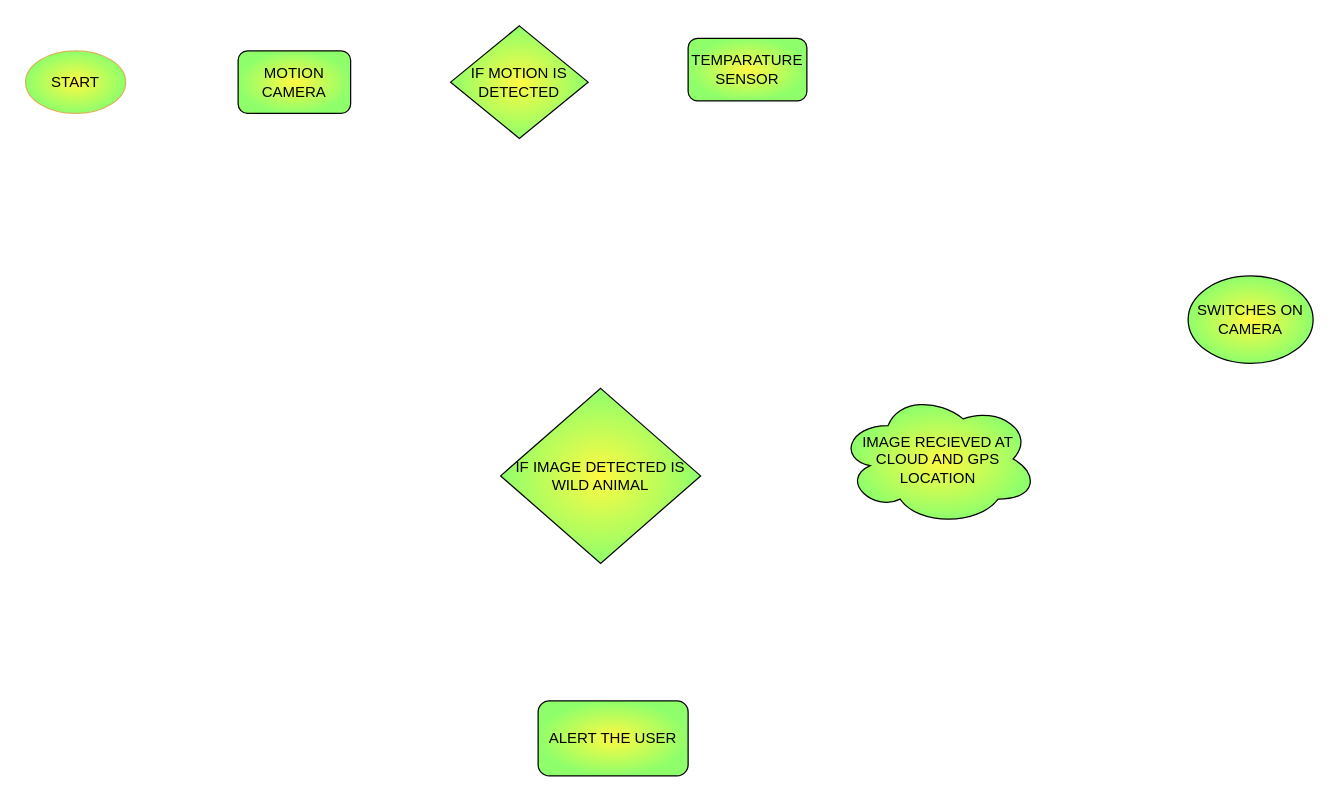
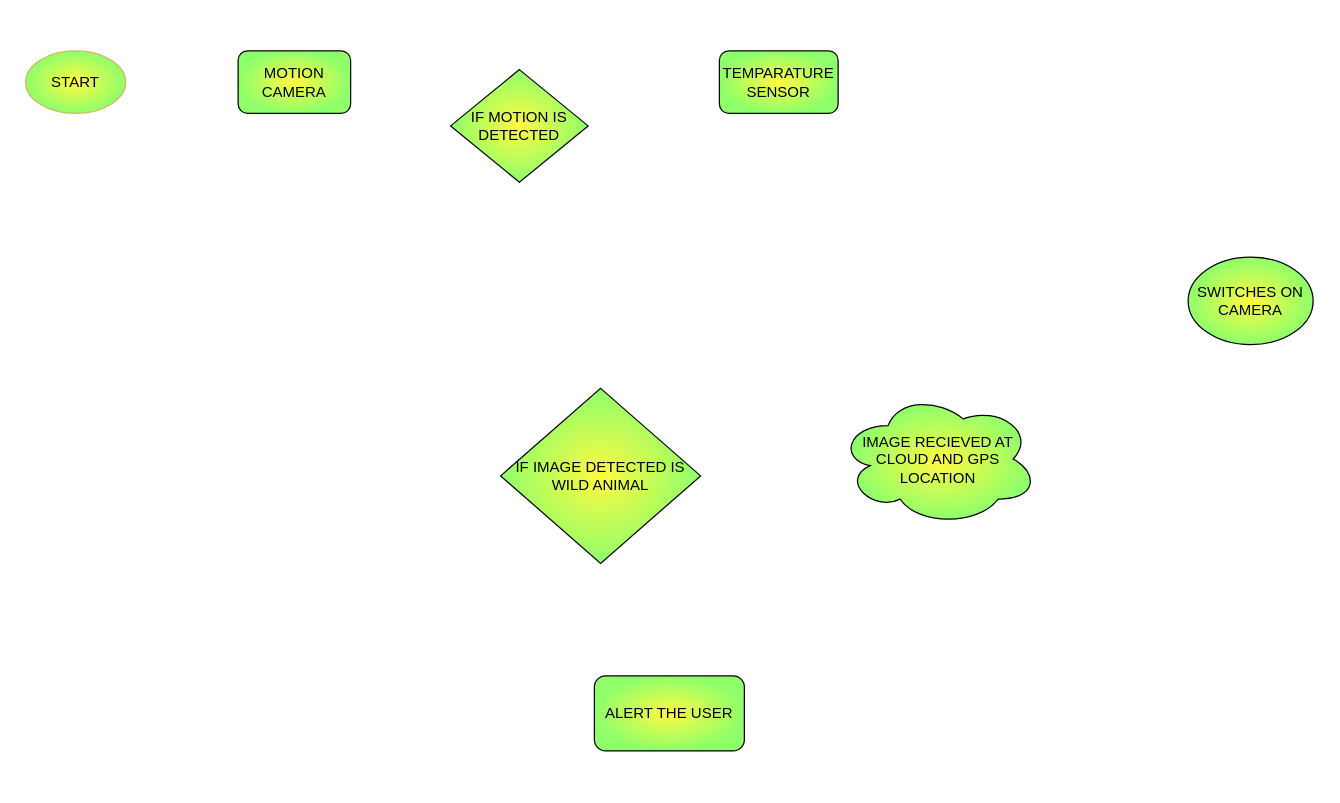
node "TEMPARATURE SENSOR": moved (748, 69) -> (779, 82)
node "IF MOTION IS DETECTED": moved (519, 82) -> (519, 126)
node "SWITCHES ON CAMERA": moved (1251, 319) -> (1251, 301)
node "ALERT THE USER": moved (613, 738) -> (669, 713)
